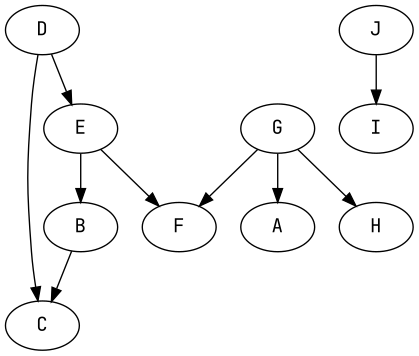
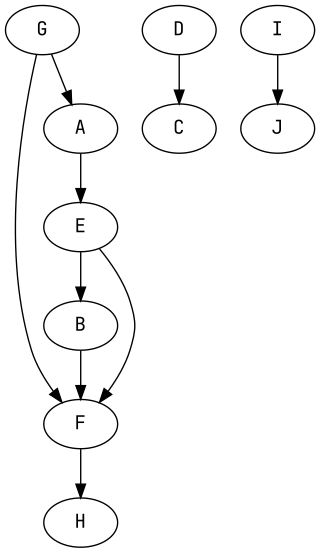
edge "D" -> "E": now "A" -> "E"
edge "J" -> "I": reversed
edge "G" -> "H": now "F" -> "H"
edge "B" -> "C": now "B" -> "F"
